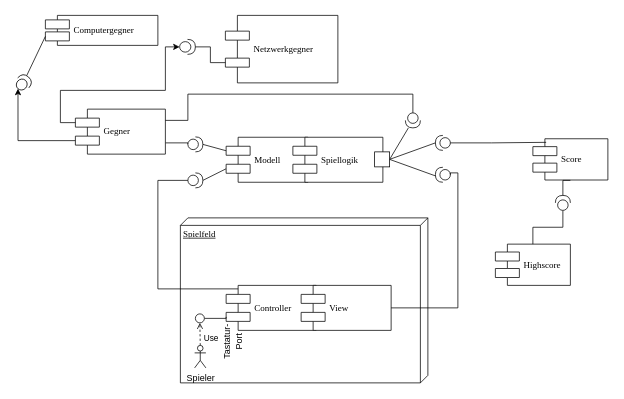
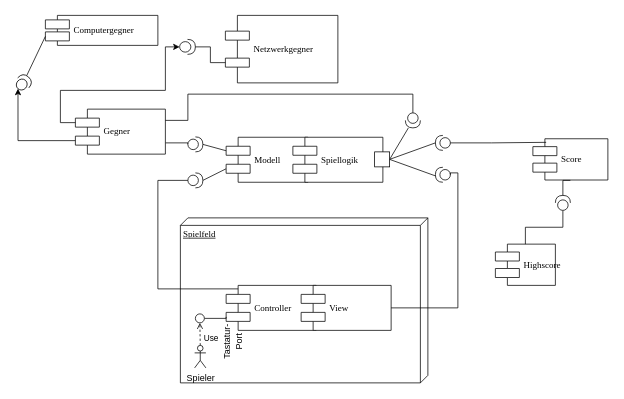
node "Highscore": size 75x41 -> 60x41
